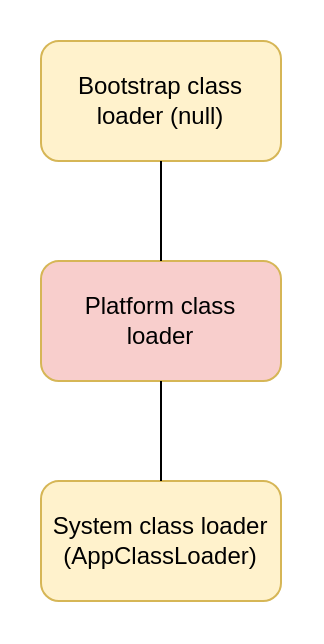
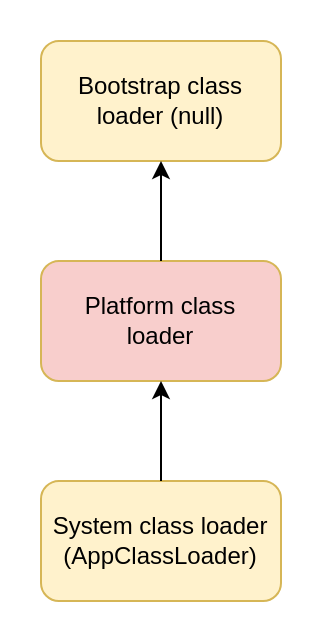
edge "Bootstrap class loader (null)" -- "Platform class loader": arrowhead none -> classic
edge "Platform class loader" -- "System class loader (AppClassLoader)": arrowhead none -> classic
